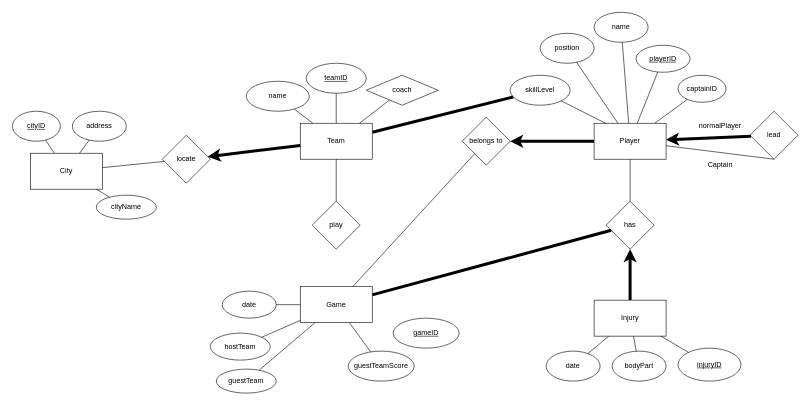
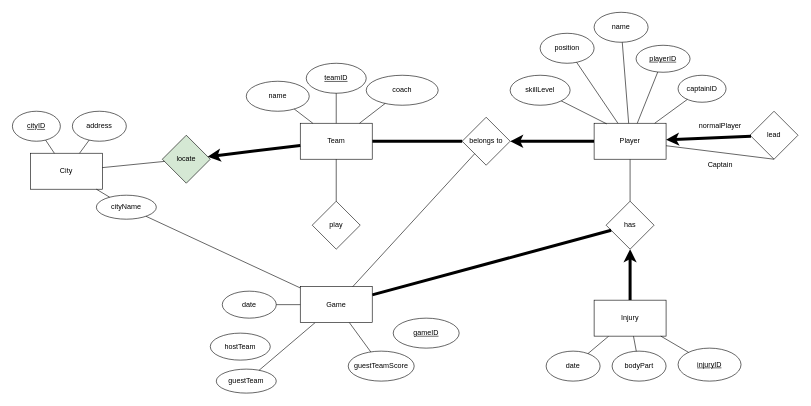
node "coach": shape diamond -> ellipse
edge "skillLevel" -- "Team": now "belongs to" -- "Team"
node "locate": fillcolor #ffffff -> #d5e8d4
edge "Game" -- "hostTeam": now "Game" -- "cityName"
